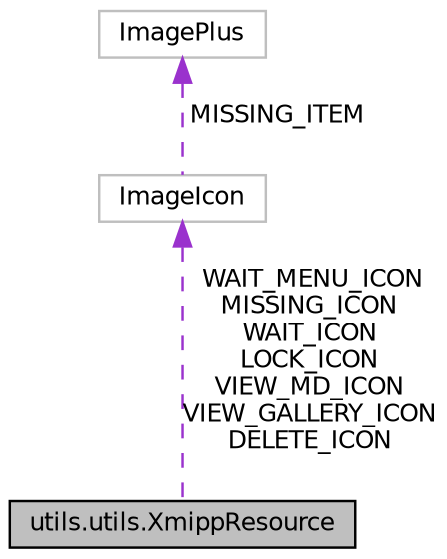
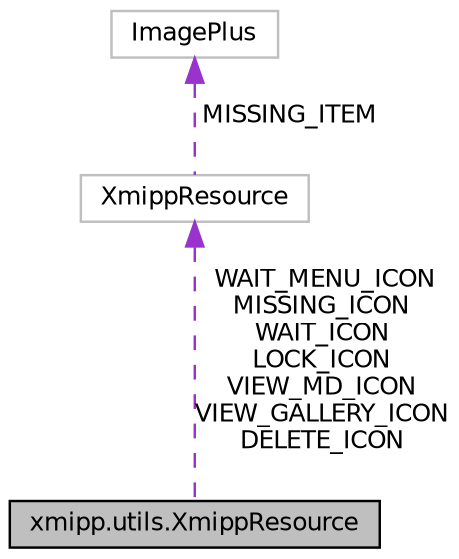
node "ImageIcon": label "ImageIcon" -> "XmippResource"
node "utils.utils.XmippResource": label "utils.utils.XmippResource" -> "xmipp.utils.XmippResource"
